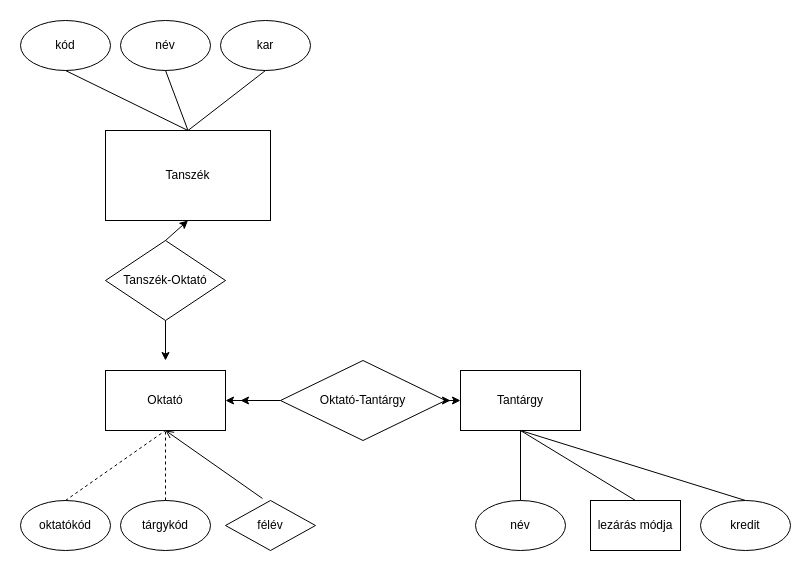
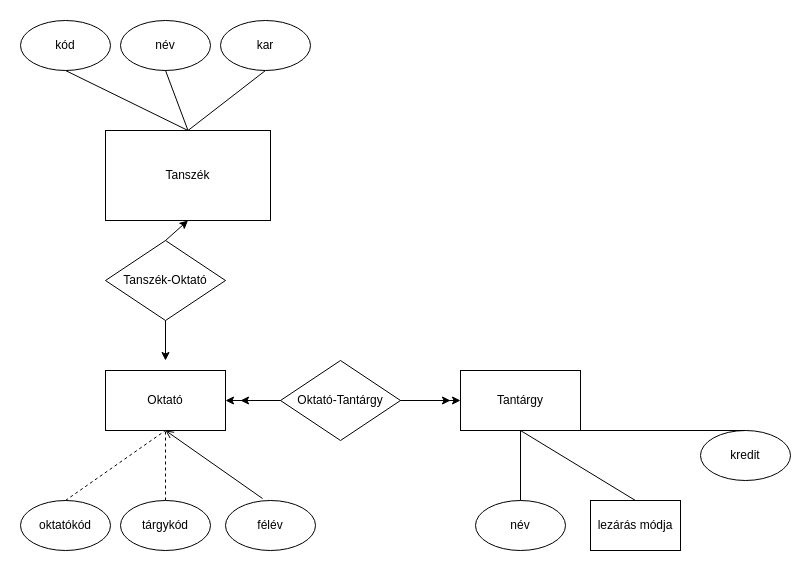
node "Oktató-Tantárgy": size 165x80 -> 120x80
node "félév": shape diamond -> ellipse
node "kredit": moved (746, 526) -> (746, 456)
